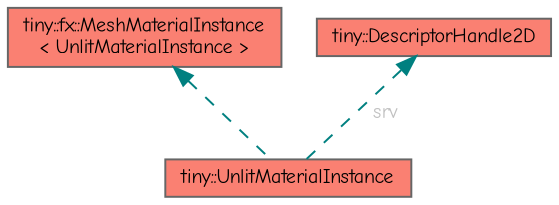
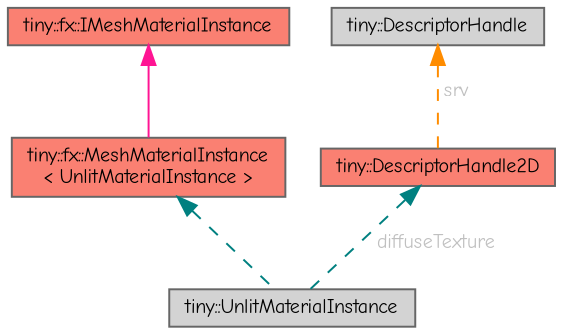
node "tiny::fx::IMeshMaterialInstance": added
node "tiny::DescriptorHandle": added
edge "tiny::UnlitMaterialInstance" -> "tiny::DescriptorHandle2D": label " srv" -> " diffuseTexture"
node "tiny::UnlitMaterialInstance": fillcolor salmon -> lightgrey
